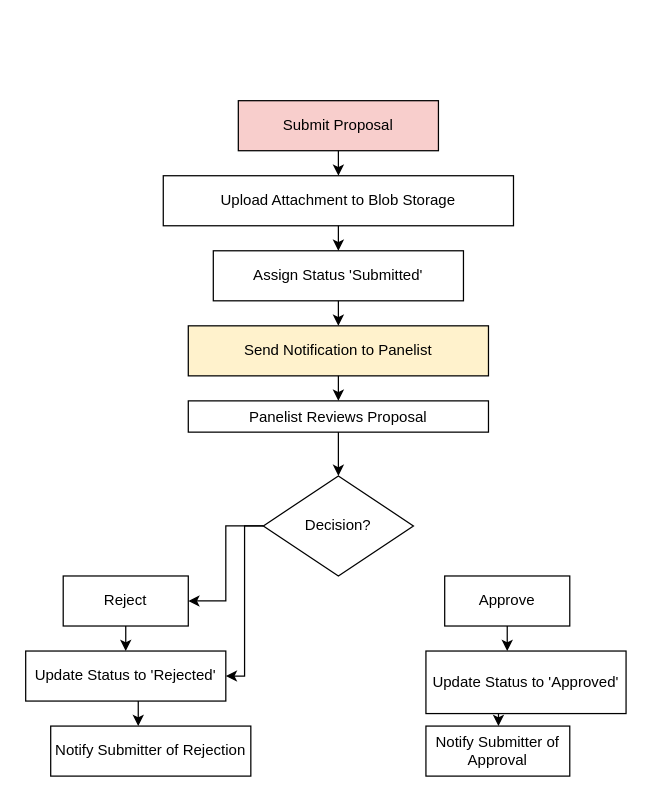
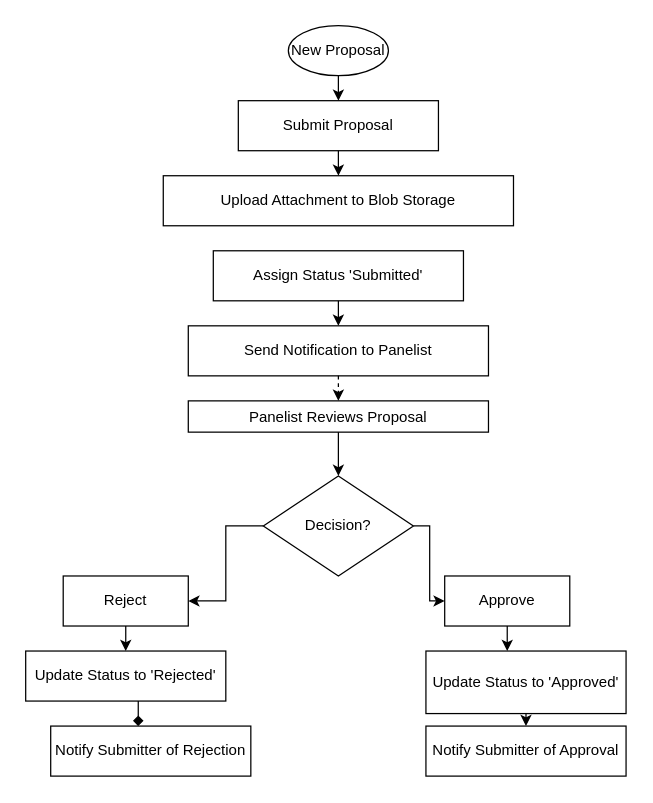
node "New Proposal": added
edge "New Proposal" -> "Submit Proposal": added
node "Submit Proposal": fillcolor #f8cecc -> #ffffff
edge "Upload Attachment to Blob Storage" -> "Assign Status 'Submitted'": removed
node "Send Notification to Panelist": fillcolor #fff2cc -> #ffffff
edge "Send Notification to Panelist" -> "Panelist Reviews Proposal": style solid -> dashed
edge "Decision?" -> "Update Status to 'Rejected'": now "Decision?" -> "Approve"
edge "Update Status to 'Rejected'" -> "Notify Submitter of Rejection": arrowhead classic -> diamond
node "Notify Submitter of Approval": size 144x50 -> 200x50
